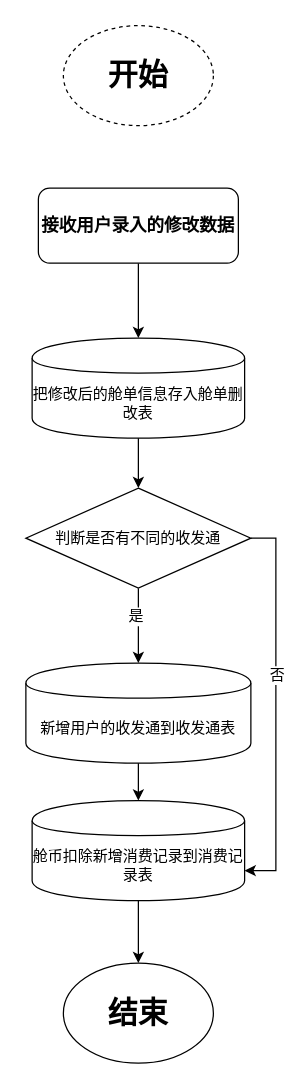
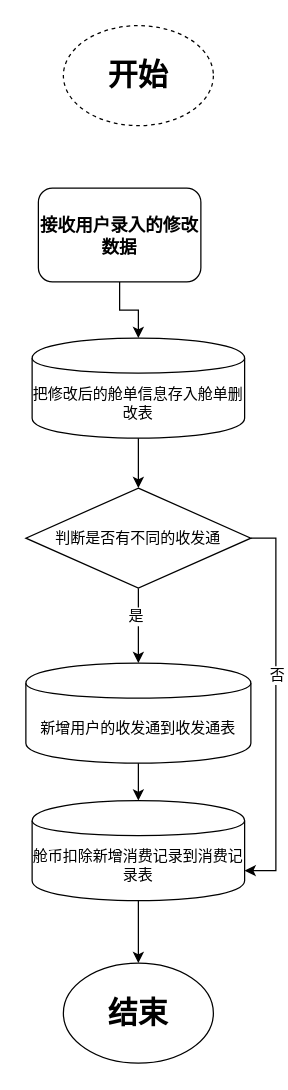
node "接收用户录入的修改数据": size 200x75 -> 163x94
